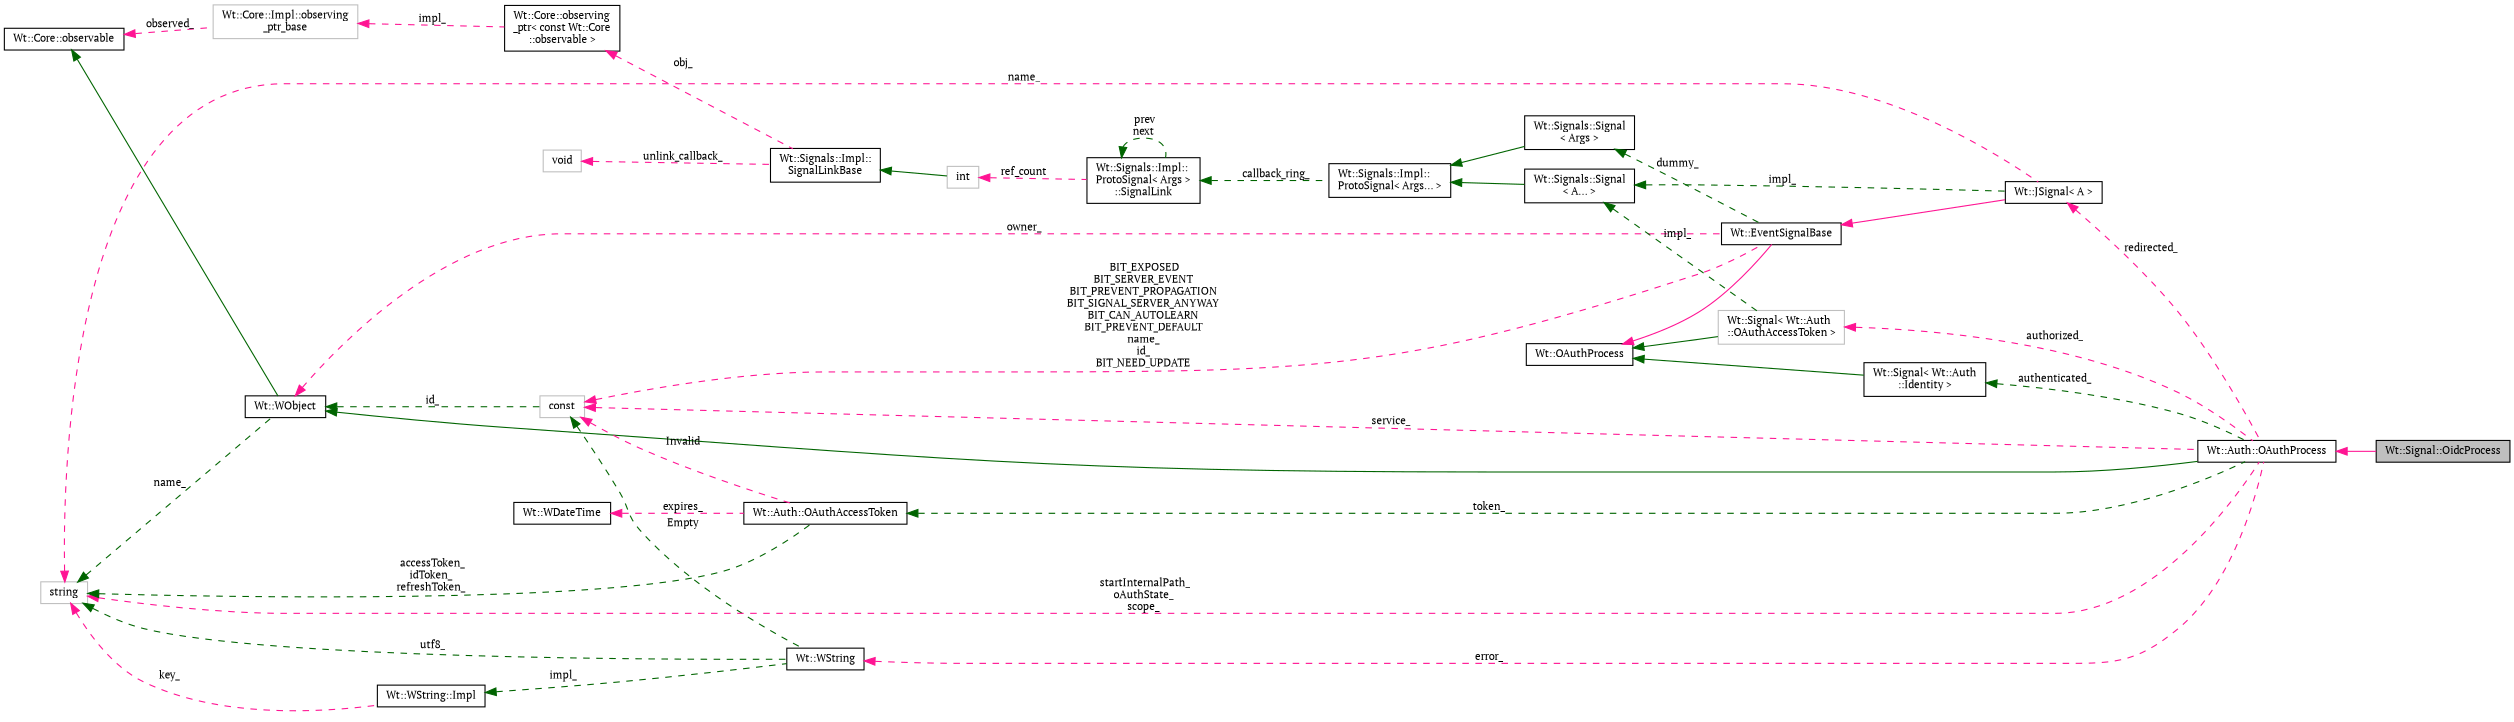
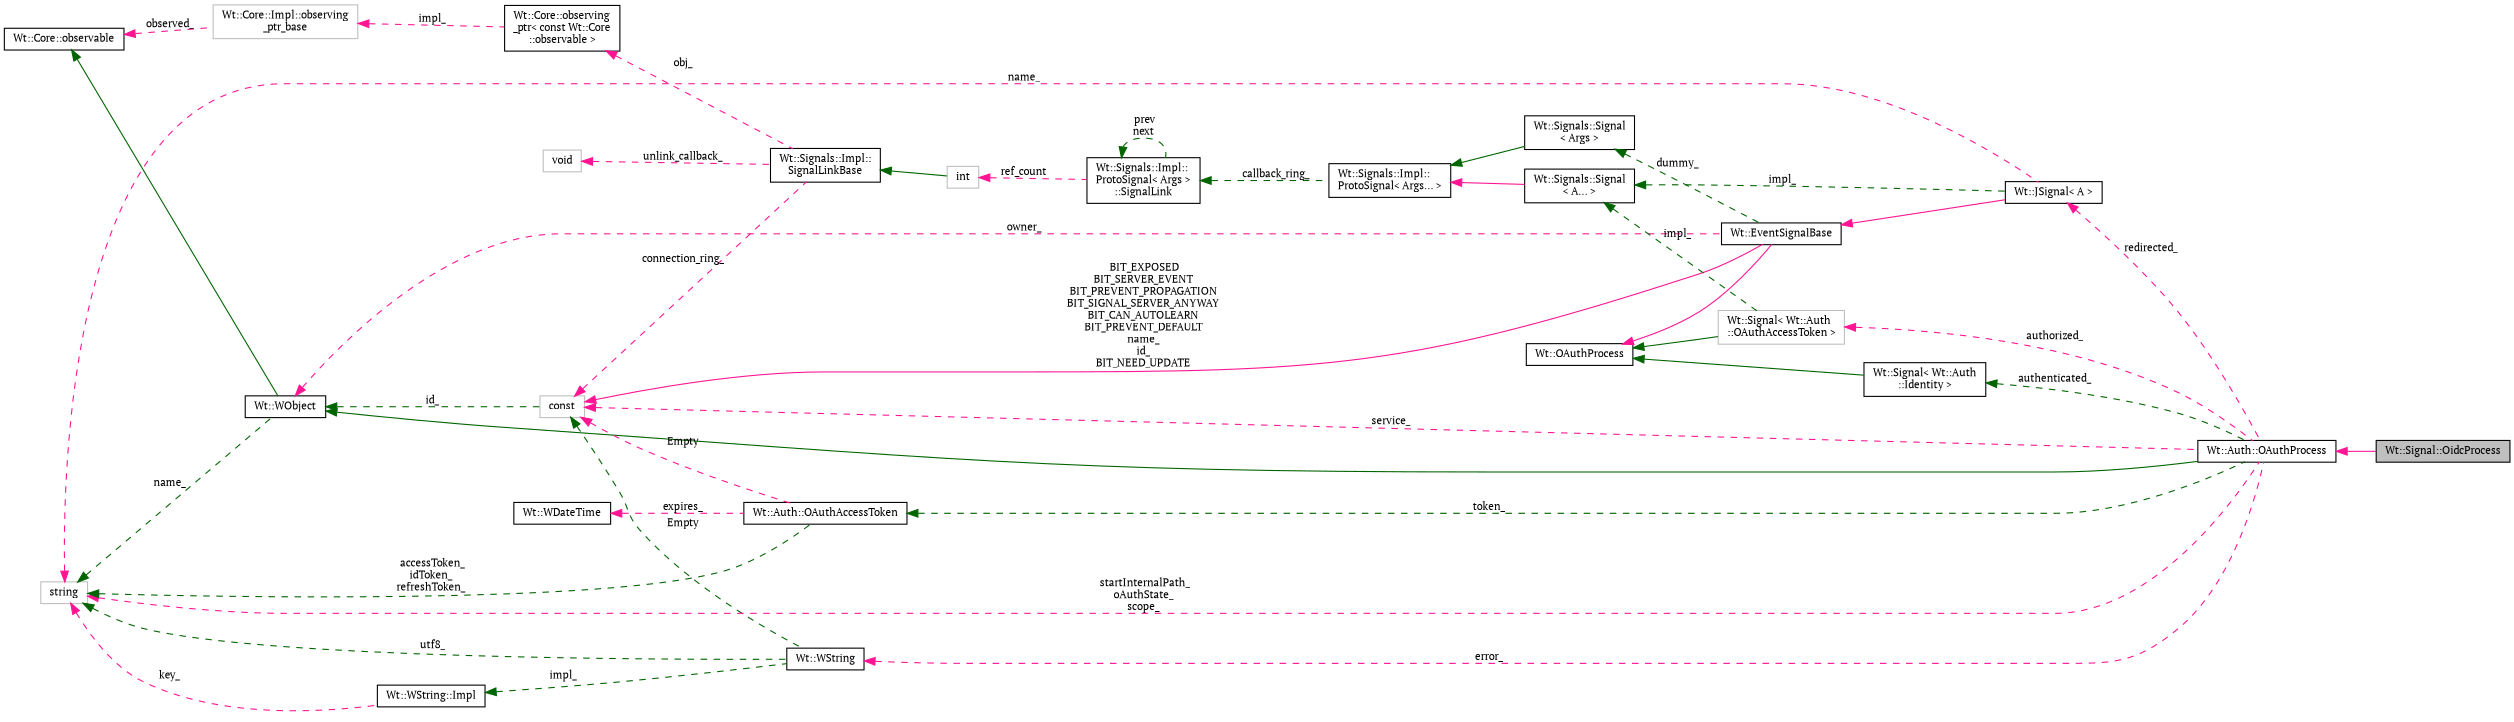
edge "Wt::Signals::Signal < A... >" -> "Wt::Signals::Impl:: ProtoSignal< Args... >": color darkgreen -> deeppink
edge "Wt::Signals::Impl:: SignalLinkBase" -> "const": added, label "connection_ring_"
edge "Wt::EventSignalBase" -> "const": style dashed -> solid
edge "Wt::Auth::OAuthAccessToken" -> "const": label " Invalid" -> " Empty"
